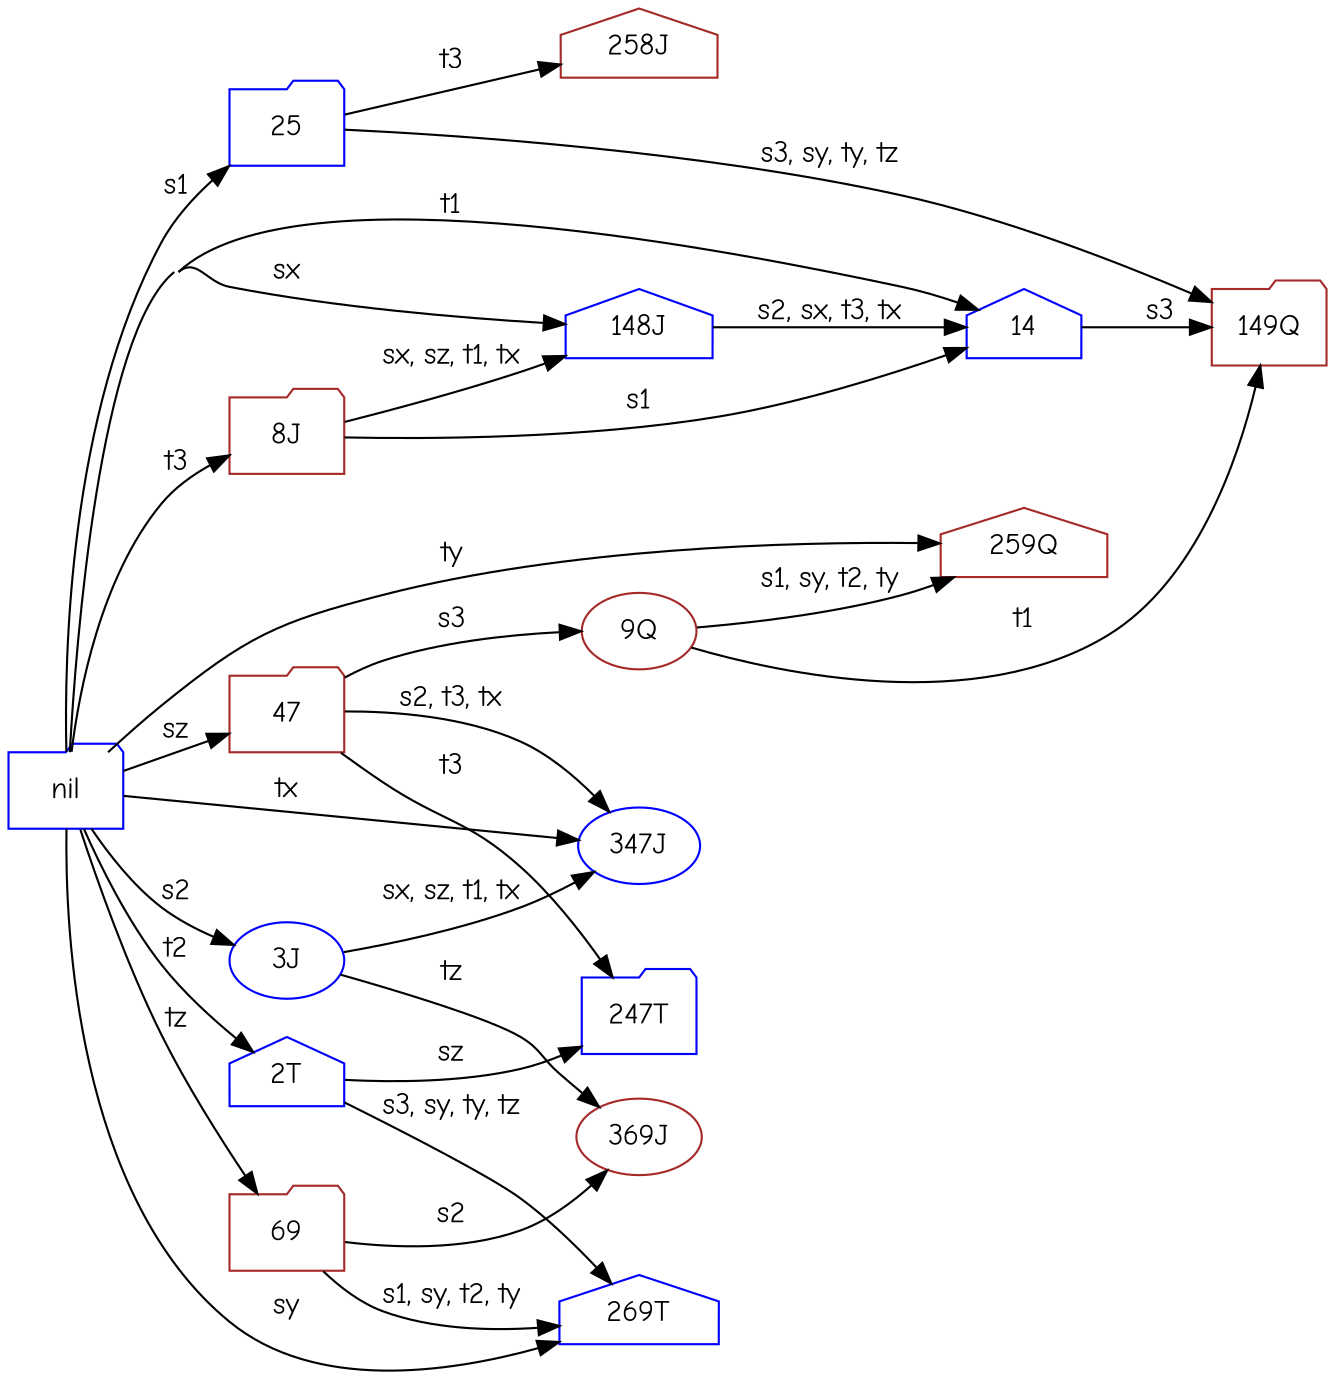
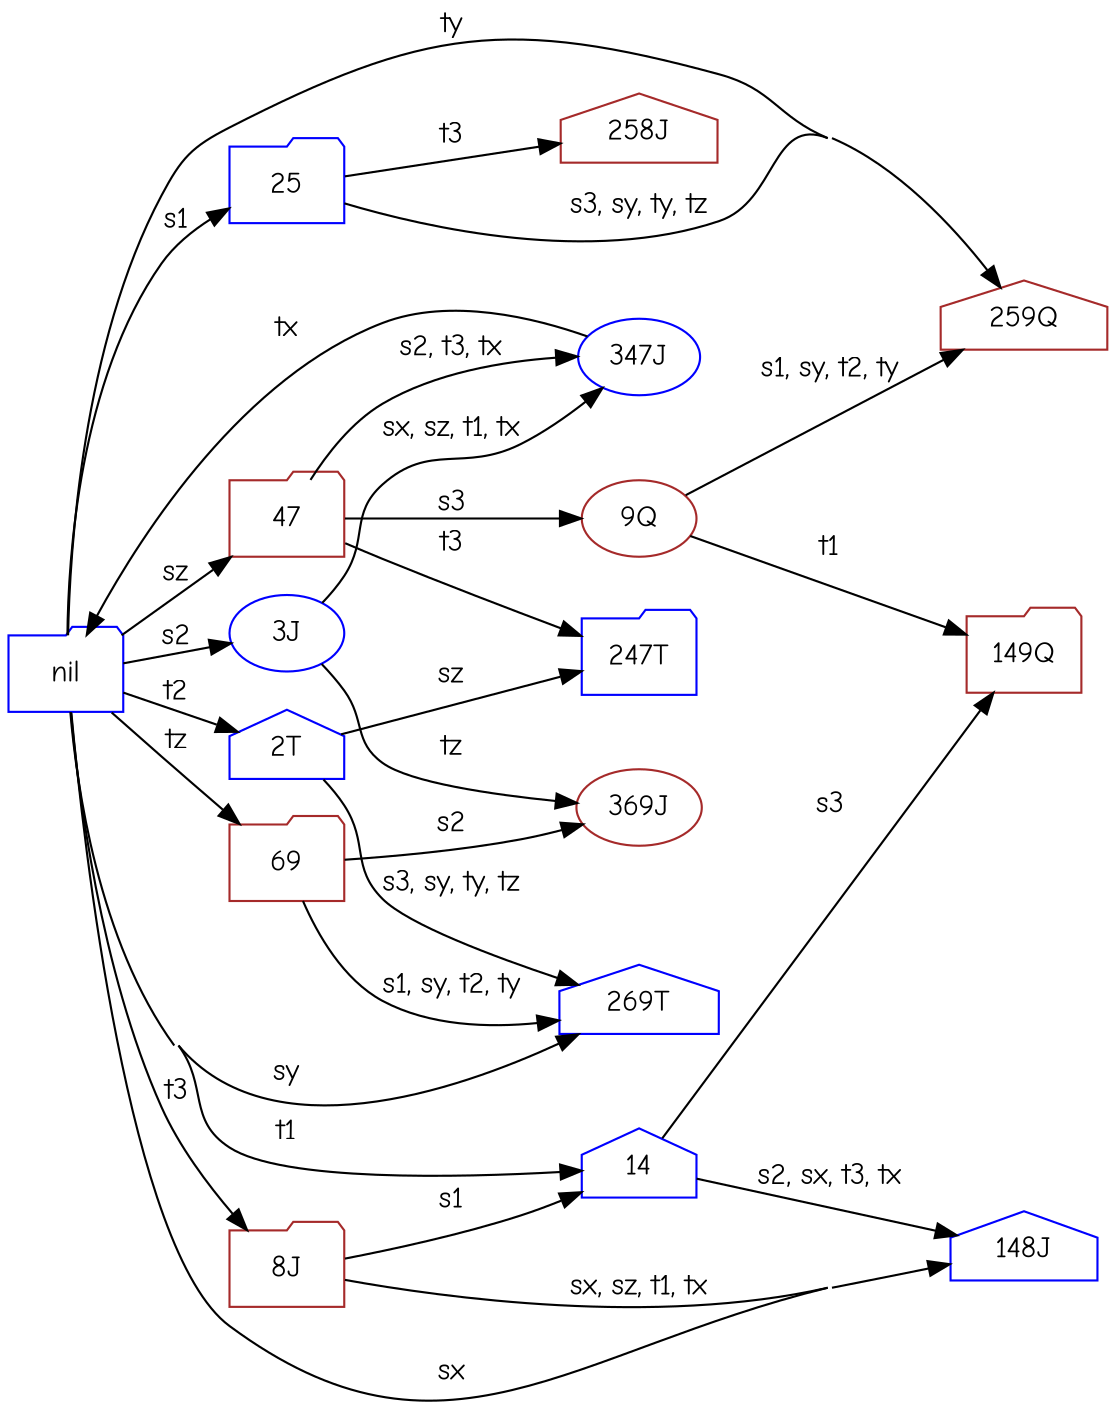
edge "25" -> "149Q": now "25" -> "259Q"
edge "148J" -> "14": reversed
edge "nil" -> "347J": reversed
